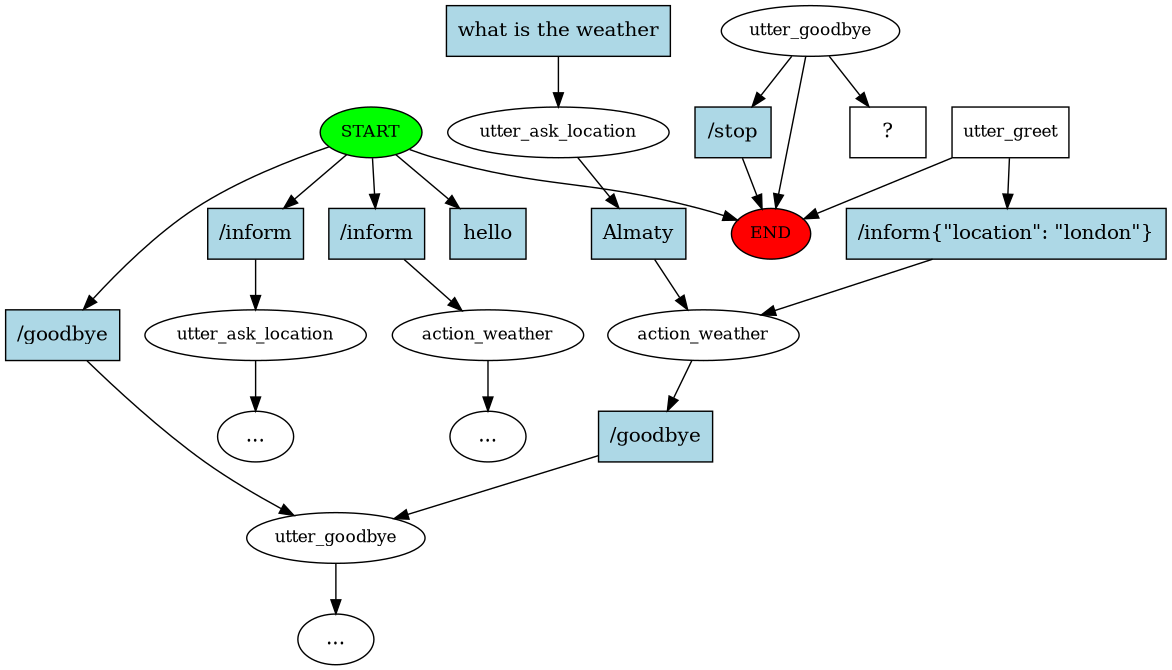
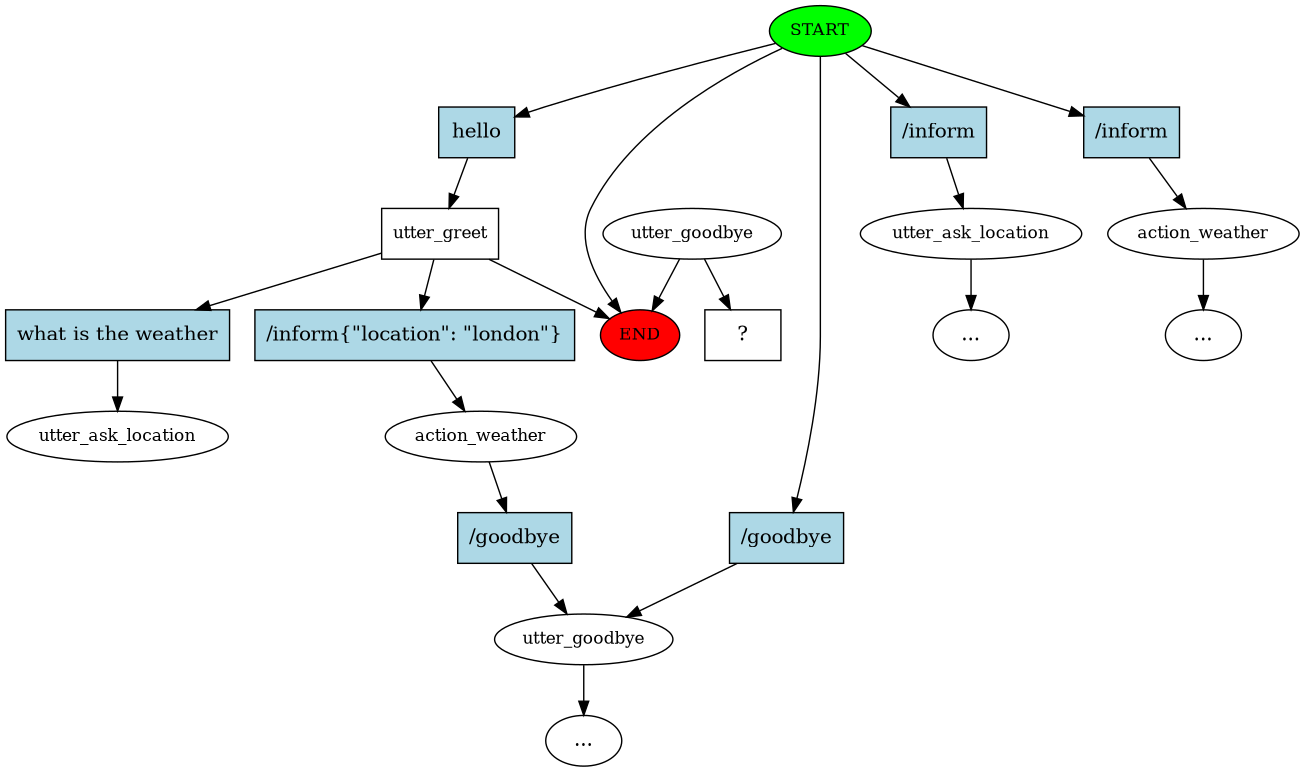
node "/stop": removed
edge "hello" -> "utter_greet": added
node "Almaty": removed
edge "utter_greet" -> "what is the weather": added
